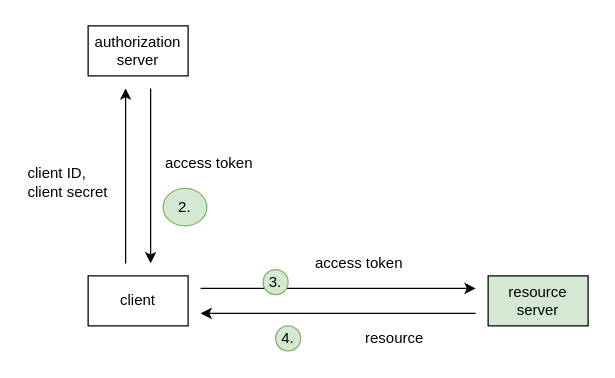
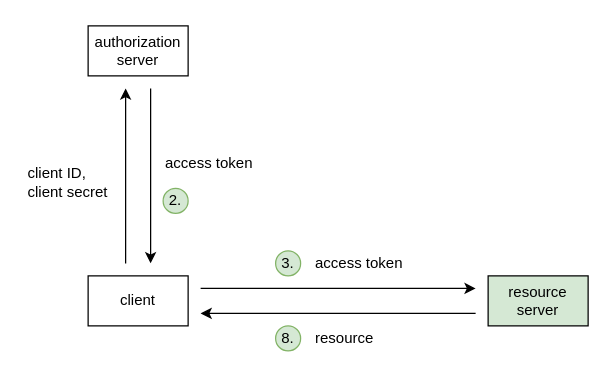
node "2.": size 44x38 -> 25x25
node "3.": moved (276, 282) -> (288, 263)
node "4.": label "4." -> "8."
node "resource": moved (410, 338) -> (360, 338)
